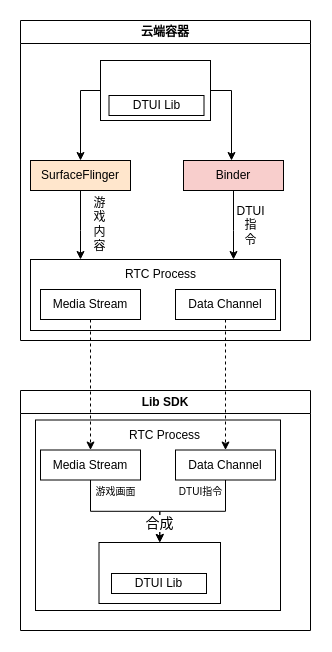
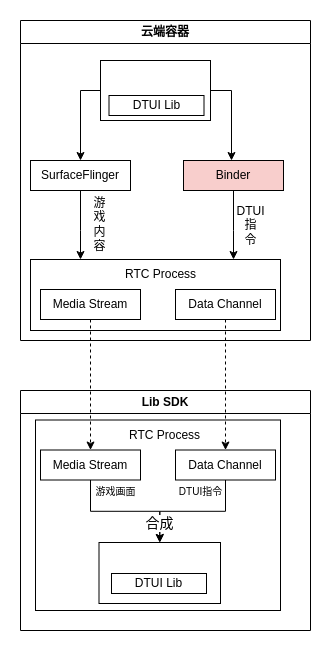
node "SurfaceFlinger": fillcolor #ffe6cc -> #ffffff
